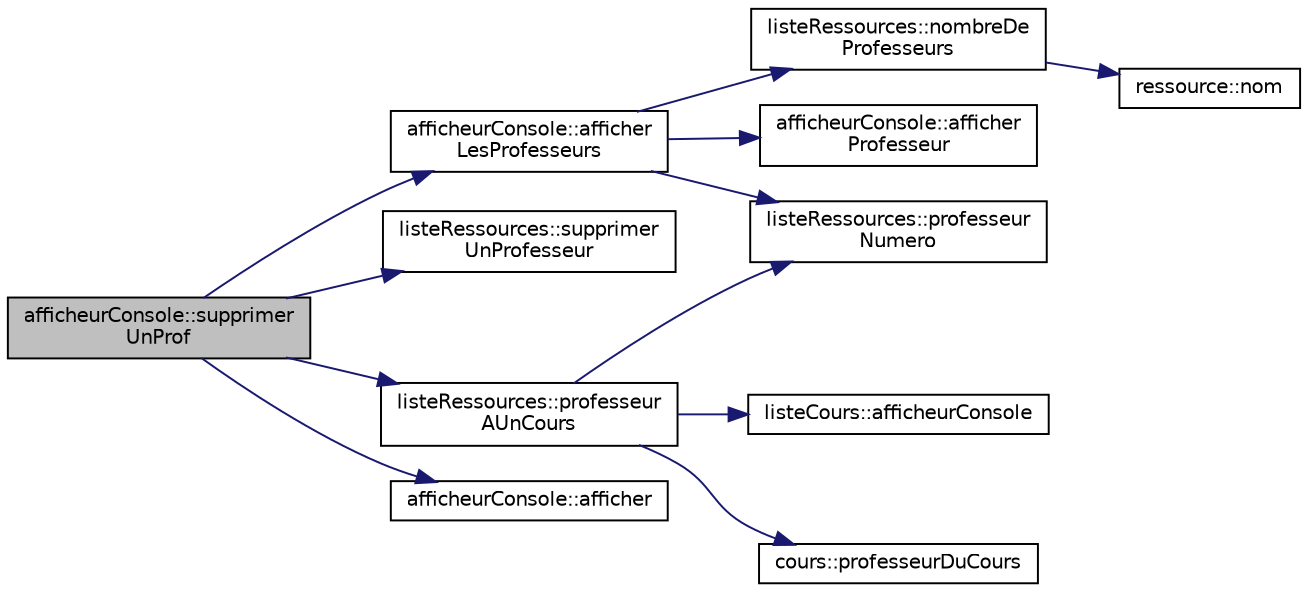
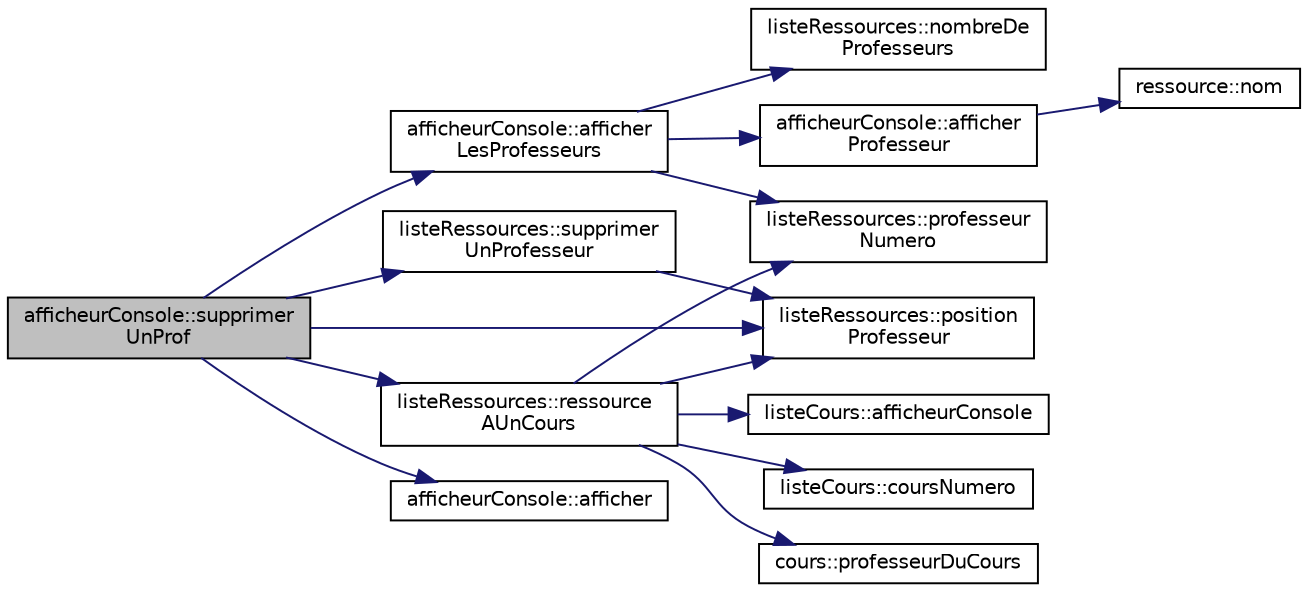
edge "listeRessources::nombreDe Professeurs" -> "ressource::nom": now "afficheurConsole::afficher Professeur" -> "ressource::nom"
node "listeRessources::position Professeur": added
node "listeRessources::professeur AUnCours": label "listeRessources::professeur AUnCours" -> "listeRessources::ressource AUnCours"
node "listeCours::coursNumero": added
